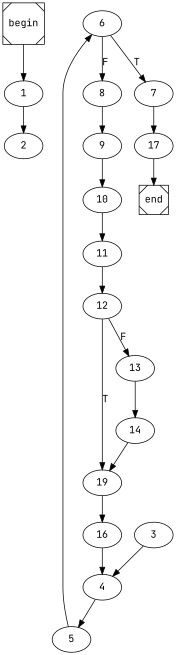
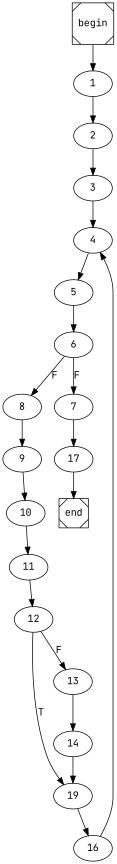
edge "6" -> "7": label "T" -> "F"
edge "2" -> "3": added
